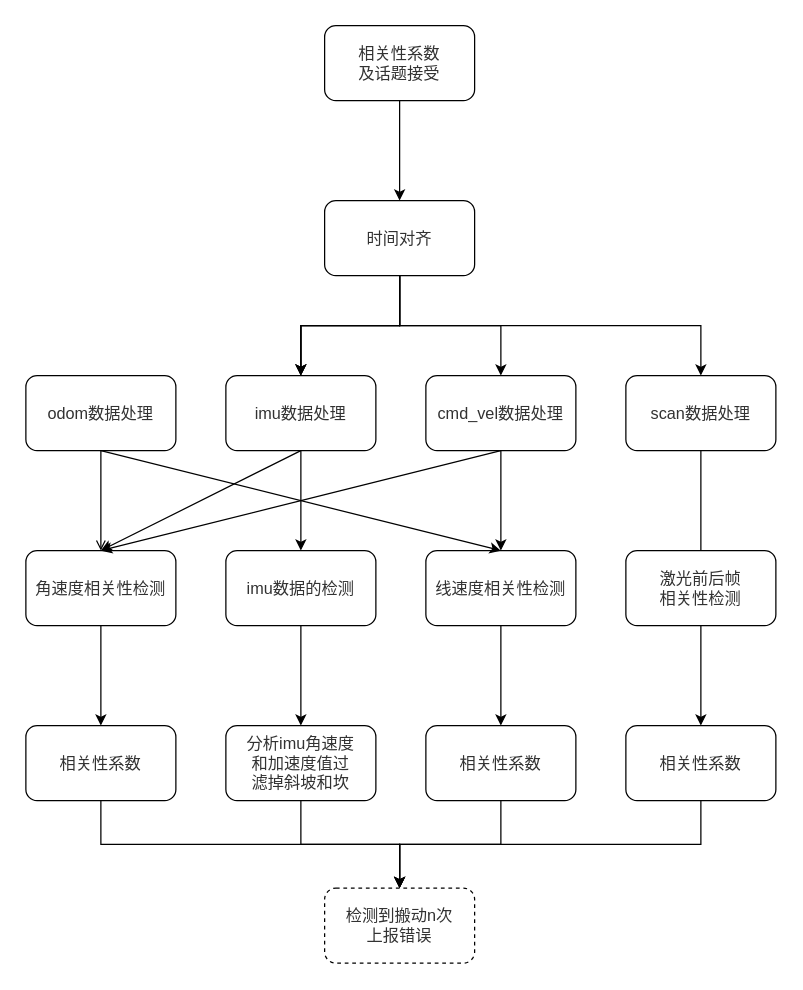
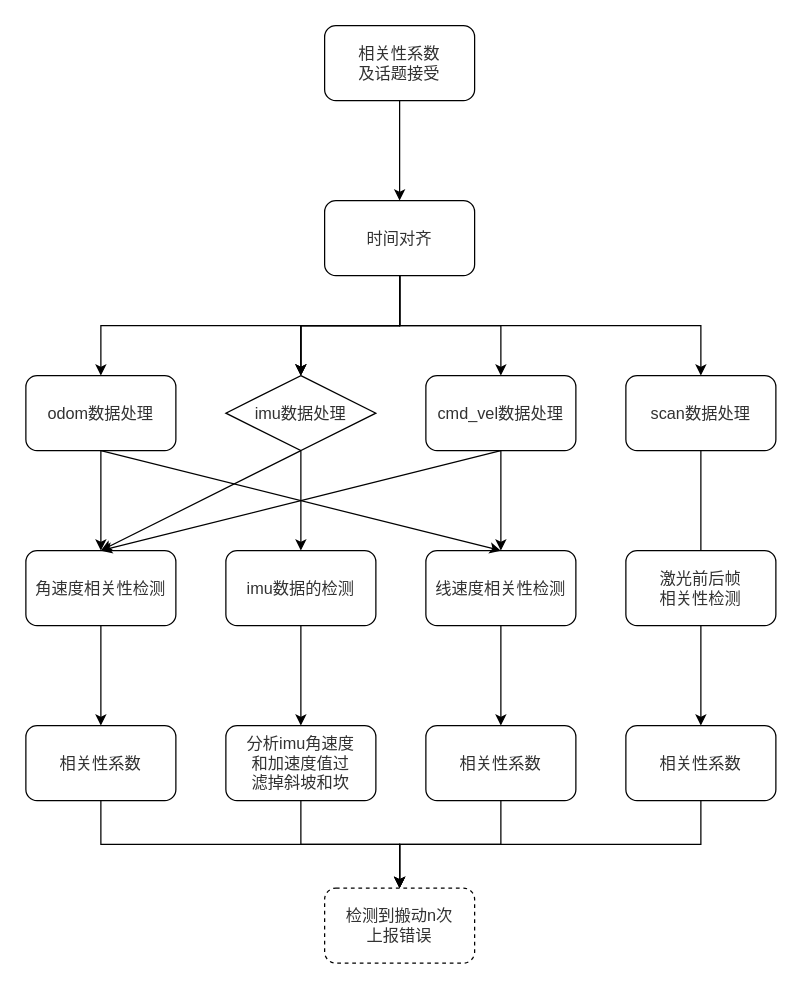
edge "时间对齐" -> "odom数据处理": added
node "imu数据处理": shape rounded rectangle -> diamond
edge "odom数据处理" -> "角速度相关性检测": arrowhead open -> classic
